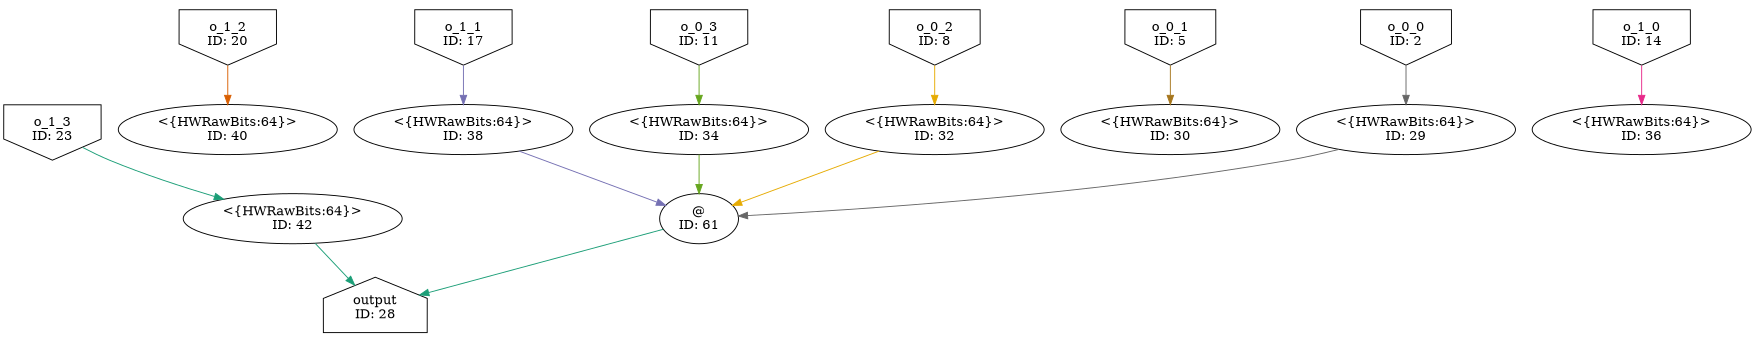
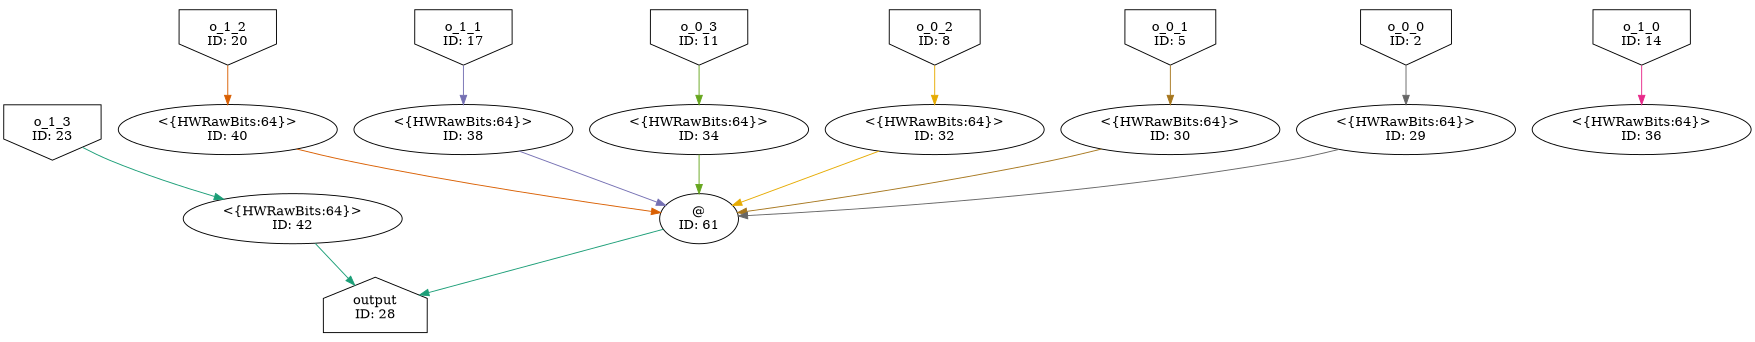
edge "<{HWRawBits:64}> ID: 40" -> "@ ID: 61": added
edge "<{HWRawBits:64}> ID: 30" -> "@ ID: 61": added
